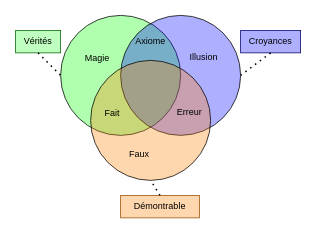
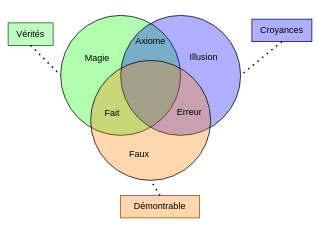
node "Vérités": moved (38, 42) -> (30, 34)
node "Croyances": moved (270, 42) -> (282, 30)
